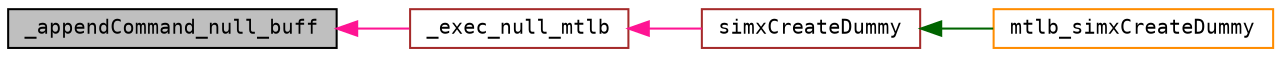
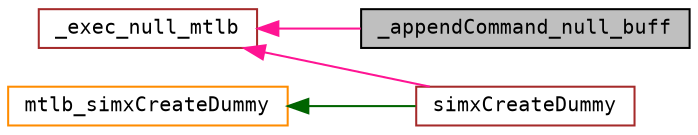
edge "_exec_null_mtlb" -> "_appendCommand_null_buff": reversed
edge "mtlb_simxCreateDummy" -> "simxCreateDummy": reversed
